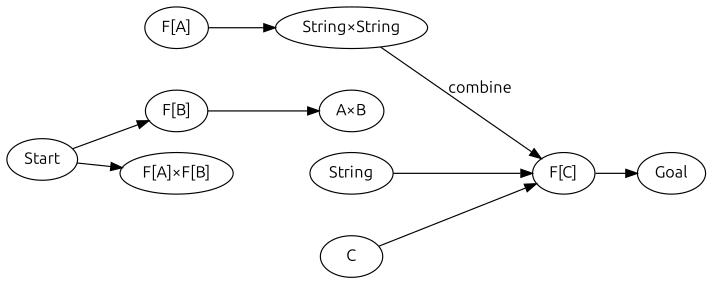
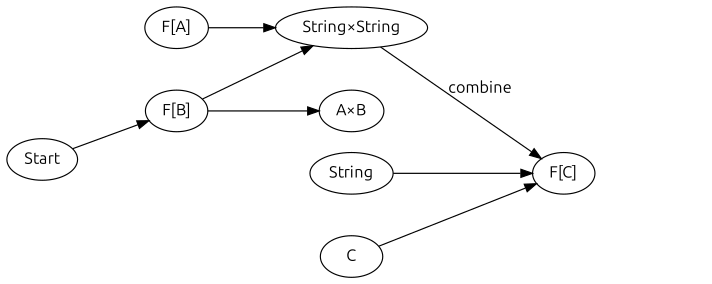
edge "F[B]" -> "String×String": added
node "F[A]×F[B]": removed
node "Goal": removed
